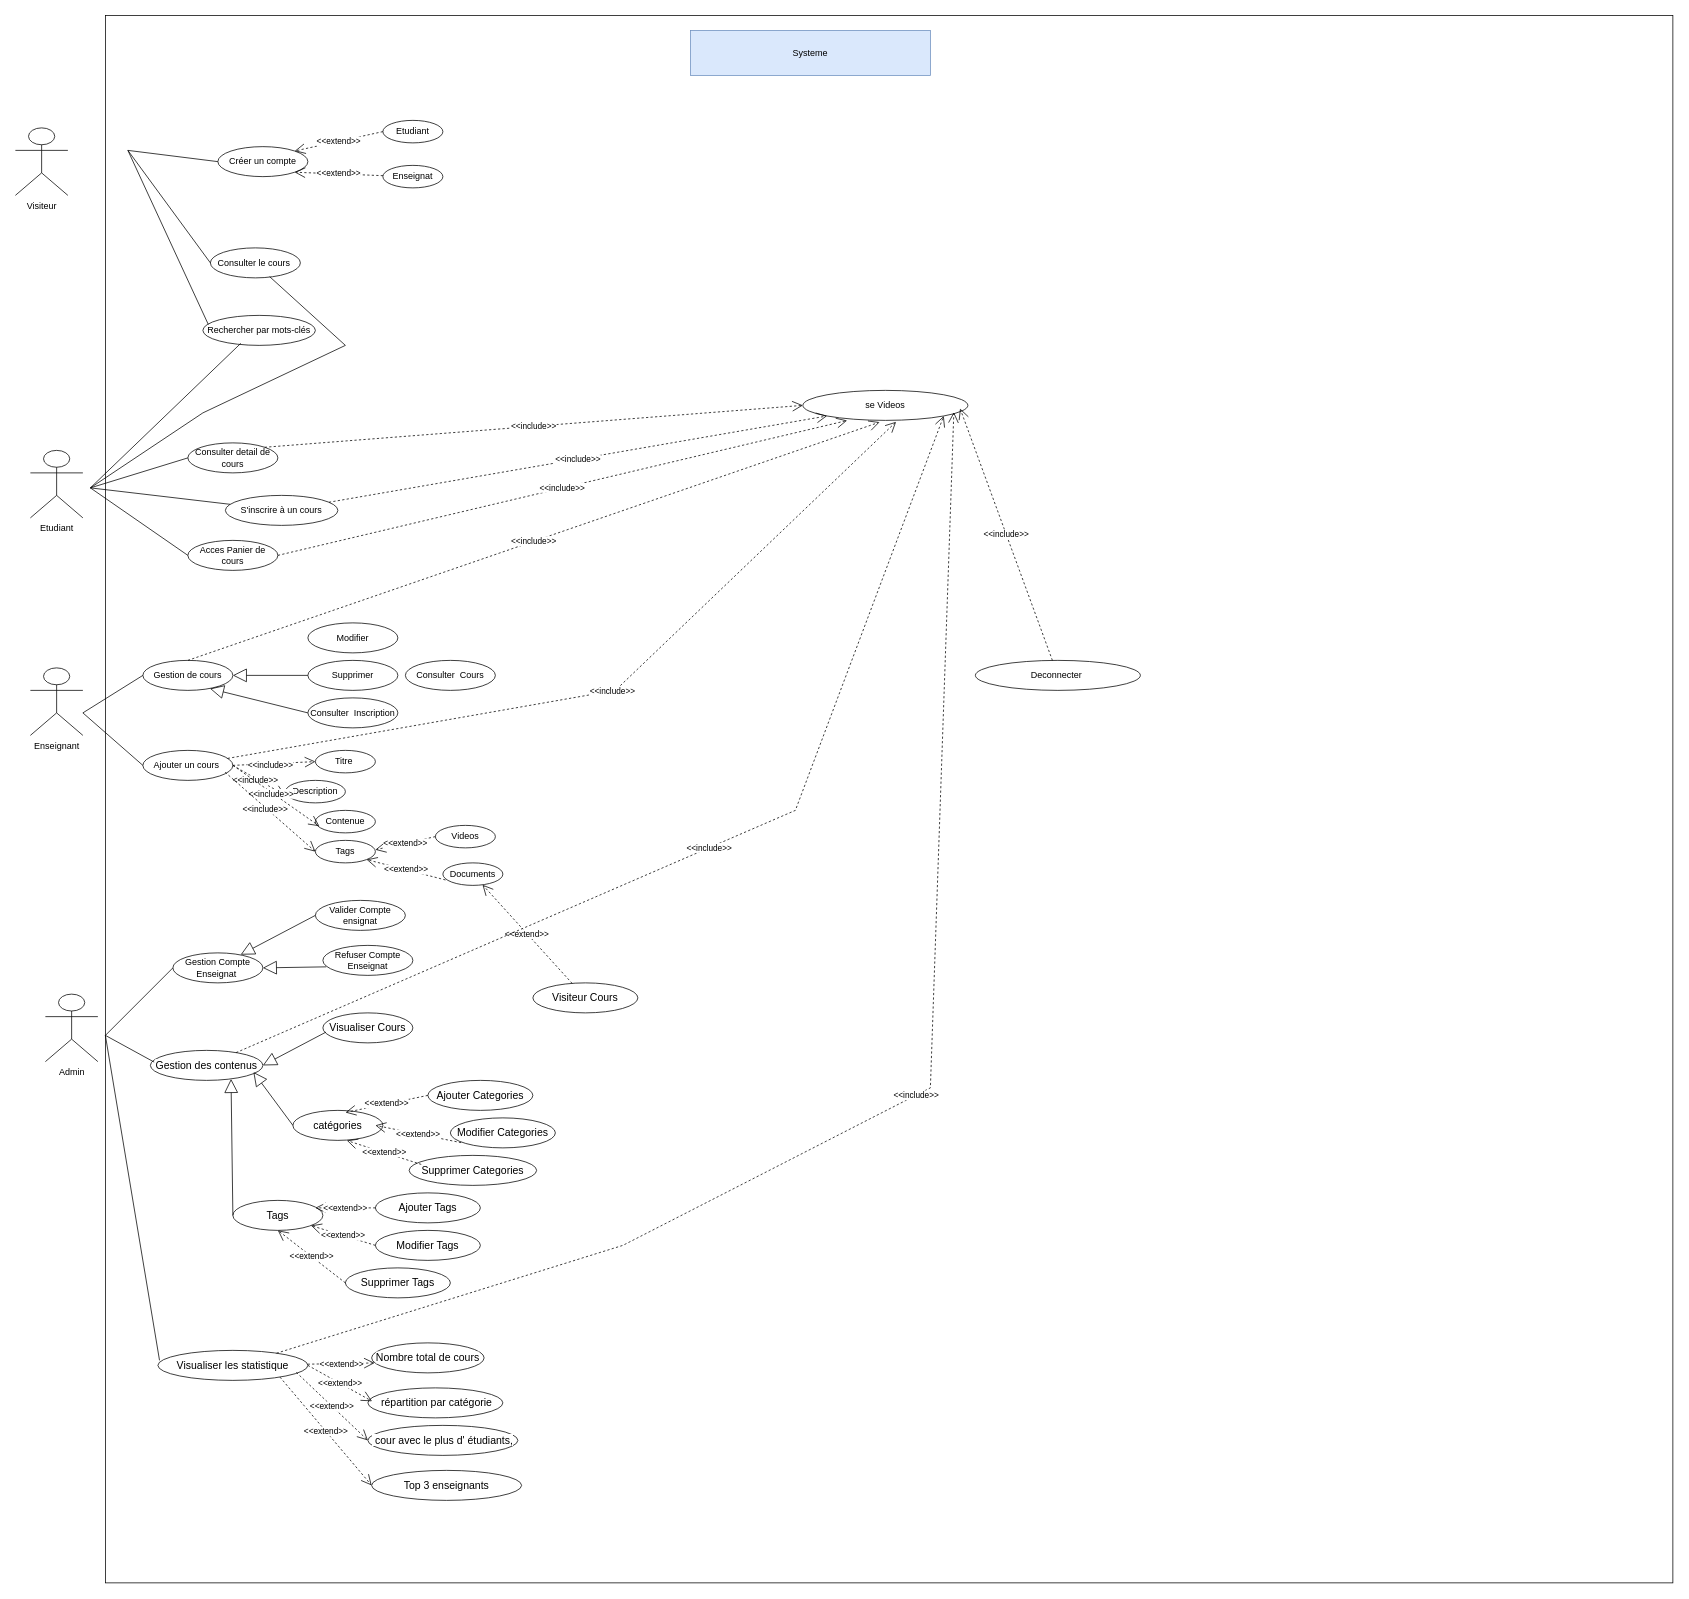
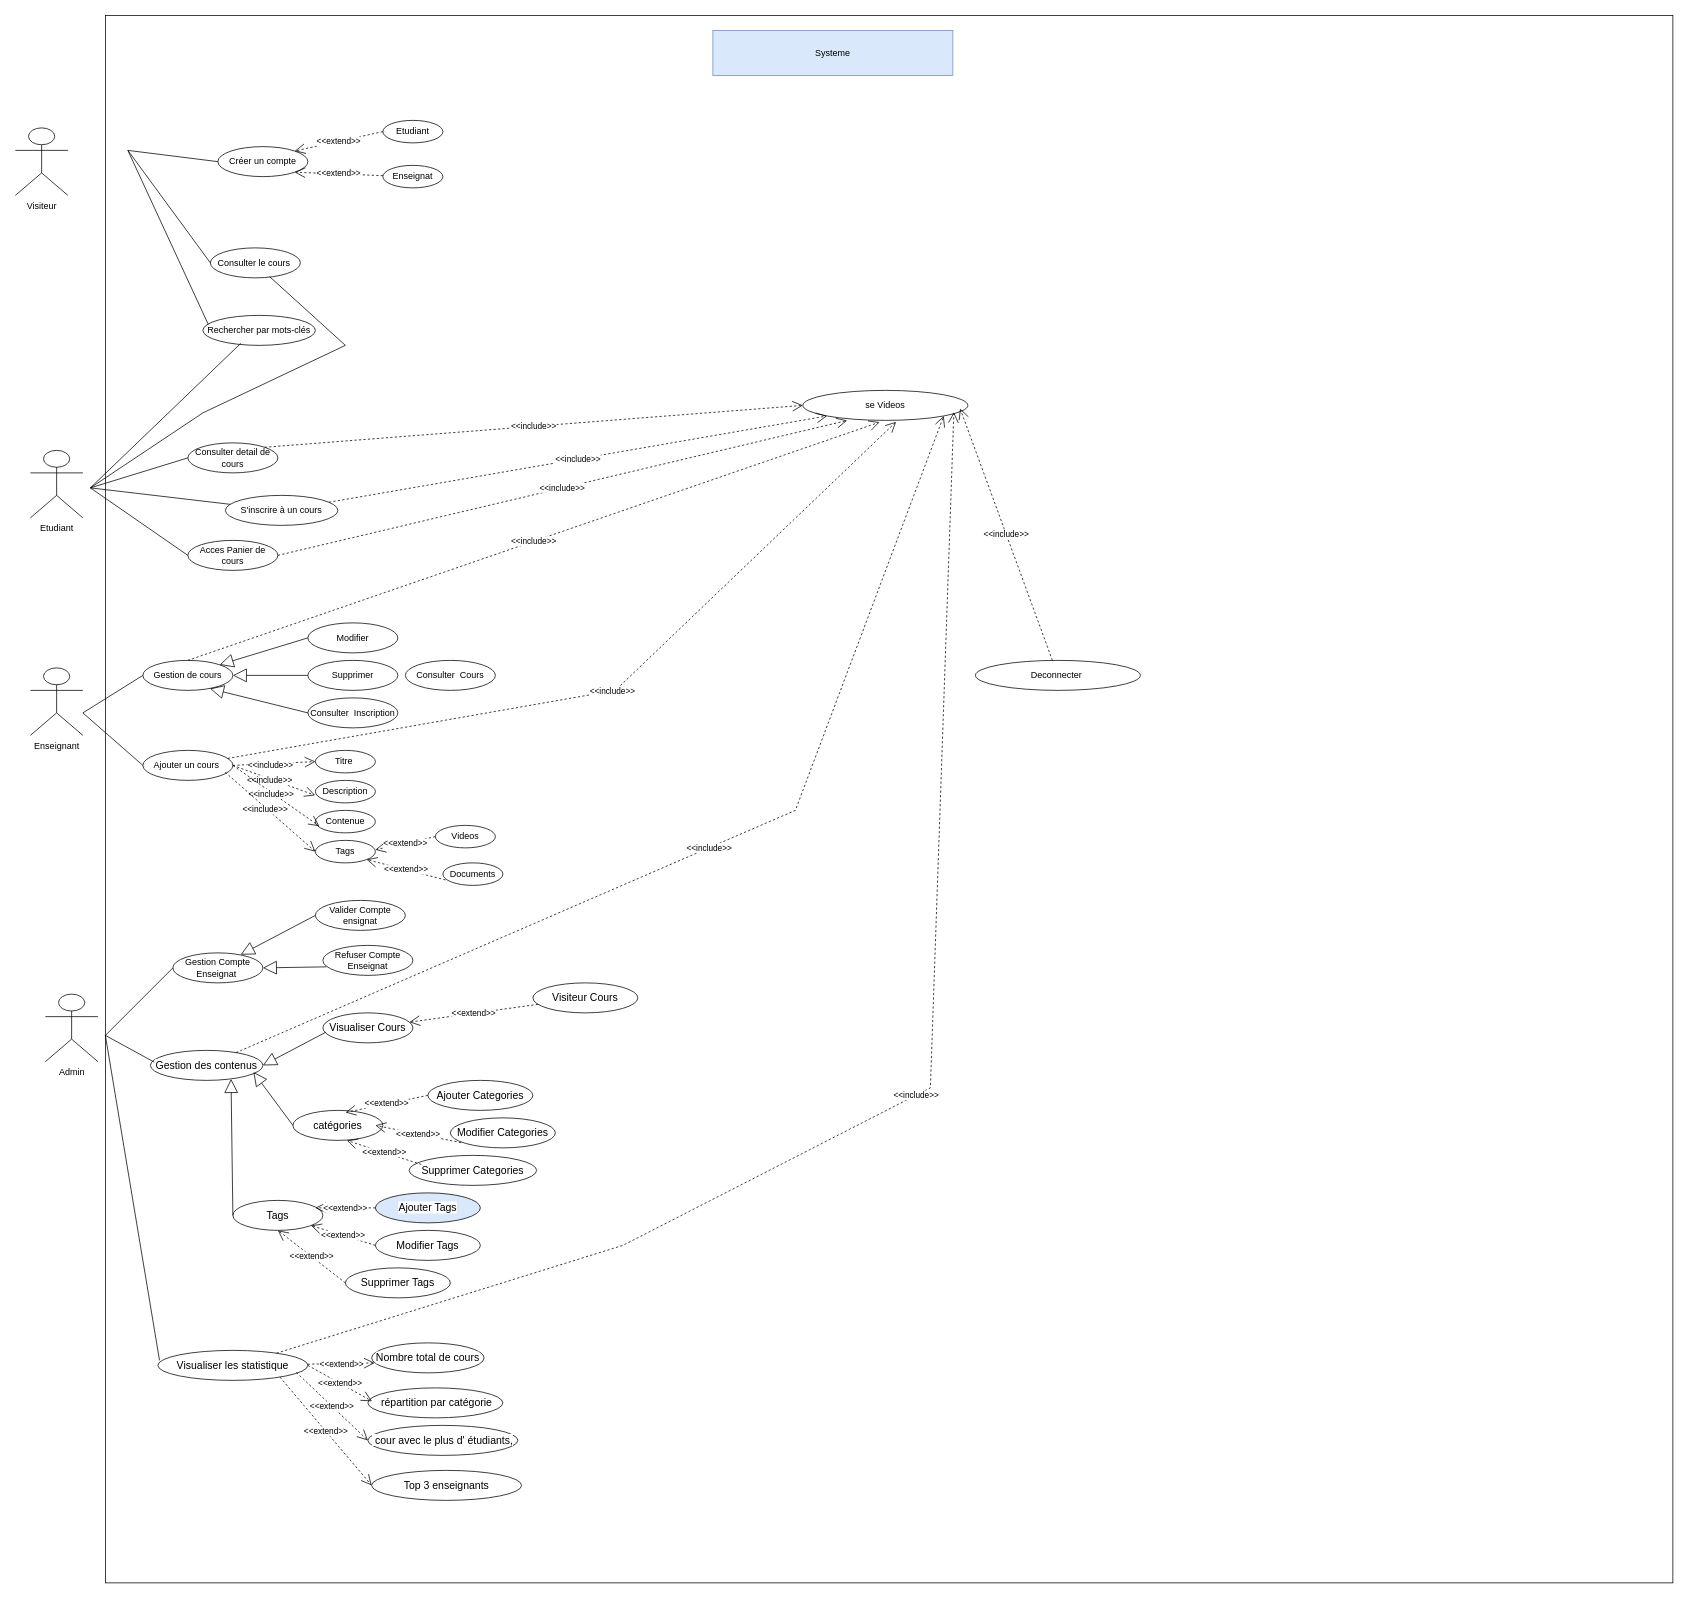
node "Systeme": moved (810, 53) -> (833, 53)
edge "Modifier" -> "Gestion de cours": added
node "Description": moved (315, 792) -> (345, 792)
edge "Visiteur Cours" -> "Documents": now "Visiteur Cours" -> "Visualiser Cours"
node "Ajouter Tags": fillcolor #ffffff -> #dae8fc
